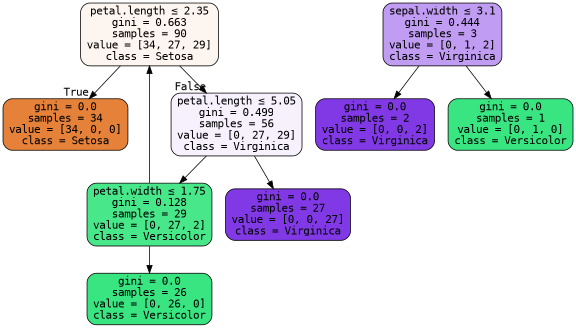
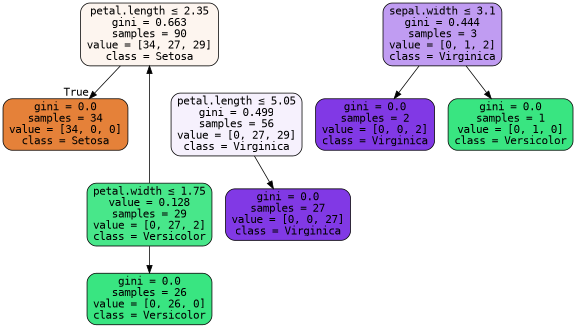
edge "petal.length ≤ 2.35" -> "petal.length ≤ 5.05": removed
edge "petal.length ≤ 5.05" -> "petal.width ≤ 1.75": removed
node "petal.width ≤ 1.75": text "gini = 0.128" -> "value = 0.128"
